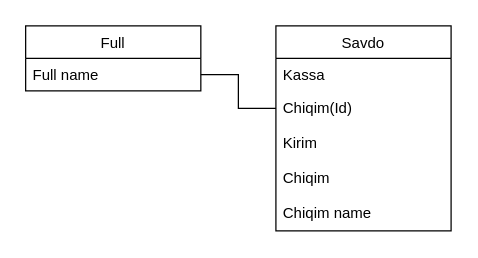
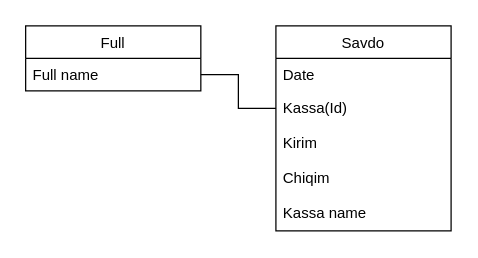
node "Kassa": label "Kassa" -> "Date"
node "Chiqim(Id)": label "Chiqim(Id)" -> "Kassa(Id)"
node "Chiqim name": label "Chiqim name" -> "Kassa name"
